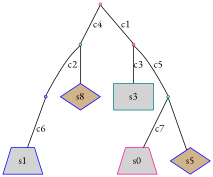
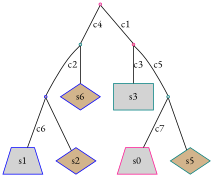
node "s8": label "s8" -> "s6"
node "s2": added
node "s5": color blue -> teal
